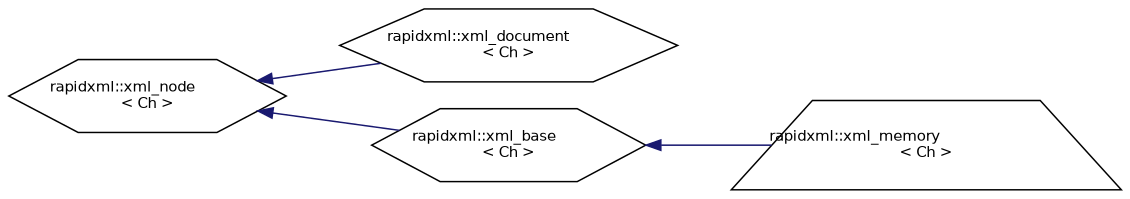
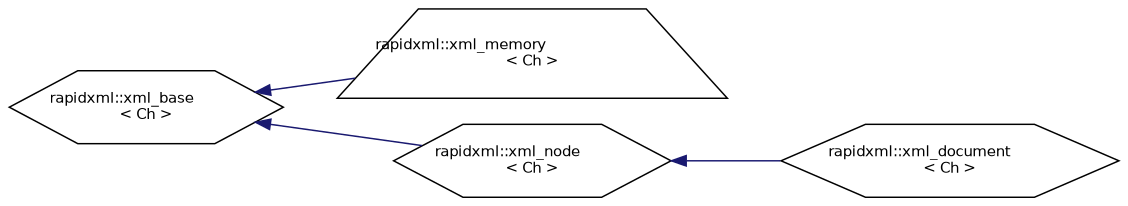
edge "rapidxml::xml_base < Ch >" -> "rapidxml::xml_node < Ch >": reversed
